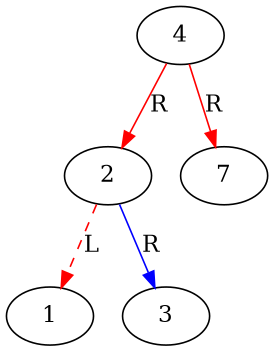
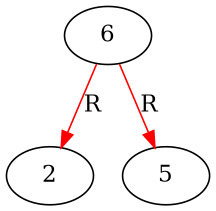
node "4": label "4" -> "6"
node "7": label "7" -> "5"
node "1": removed
node "3": removed
